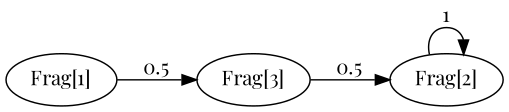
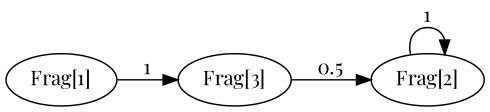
edge "Frag[1]" -> "Frag[3]": label "0.5" -> "1"
